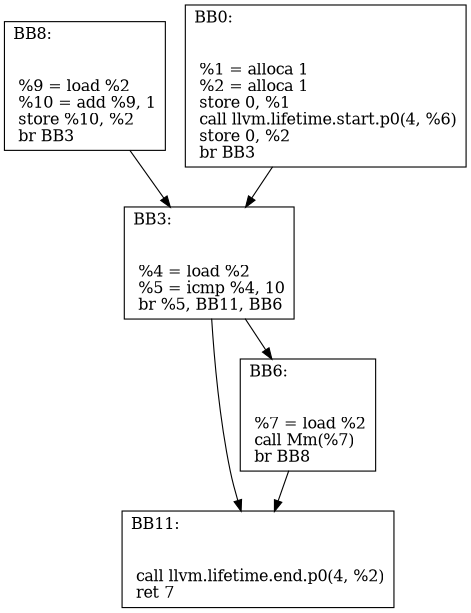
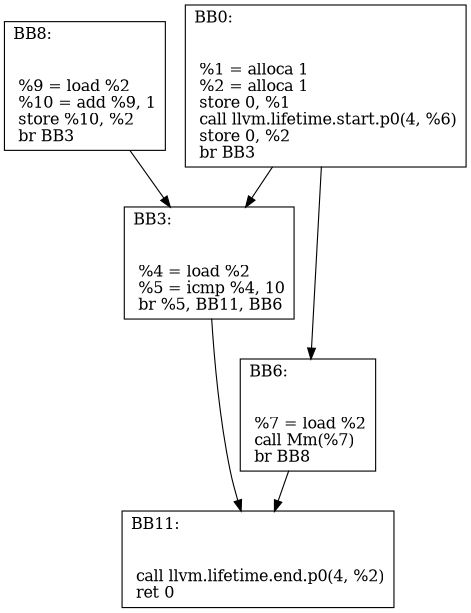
edge "BB3:" -> "BB6:": now "BB0:" -> "BB6:"
node "BB11:": text "ret 7" -> "ret 0"
